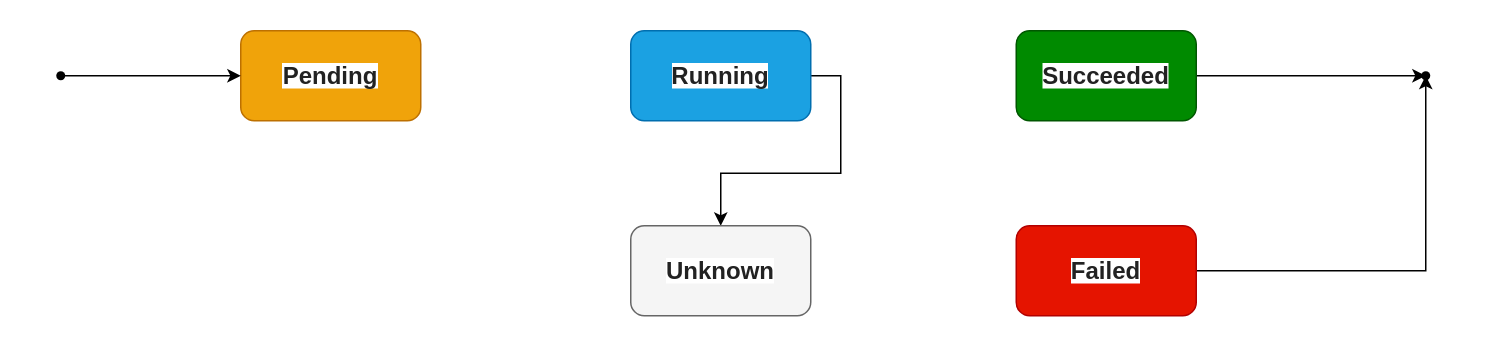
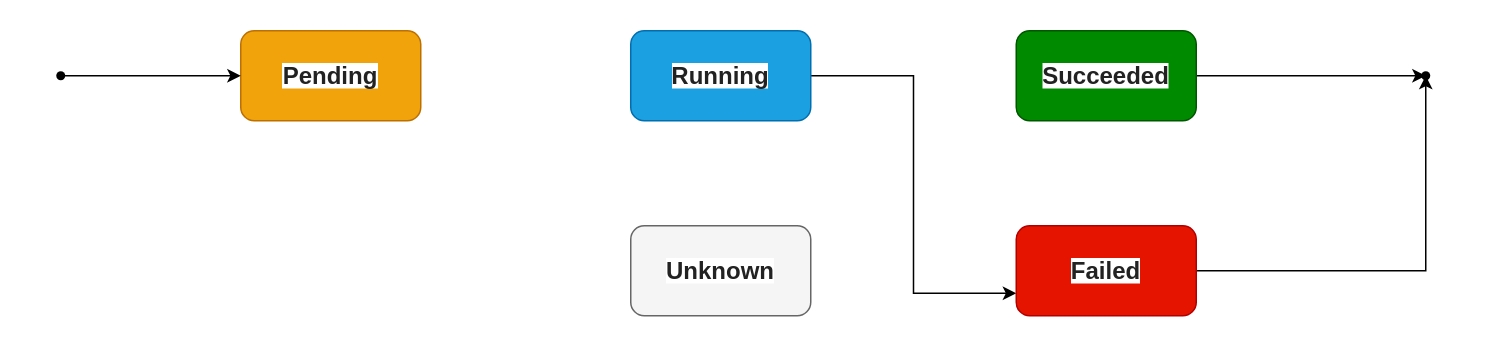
edge "Running" -> "Unknown": now "Running" -> "Failed"
